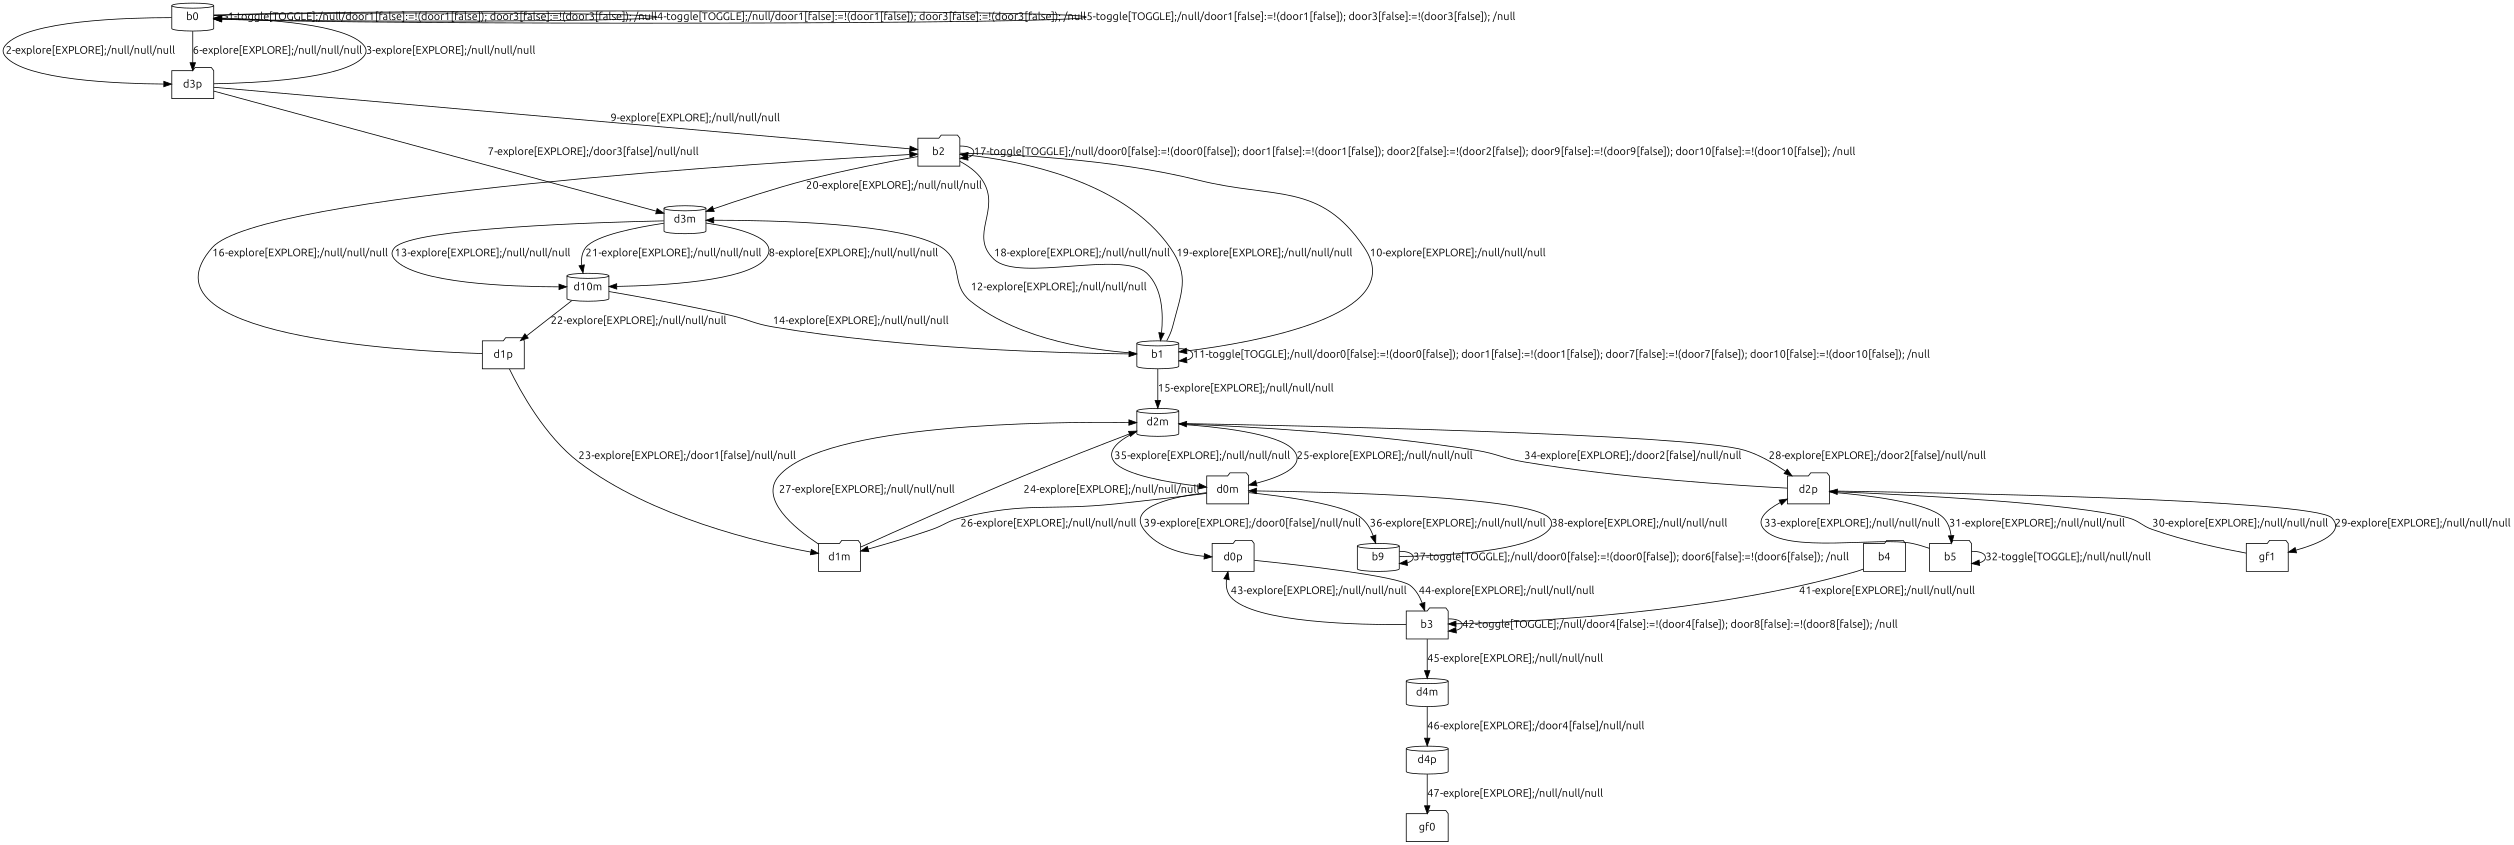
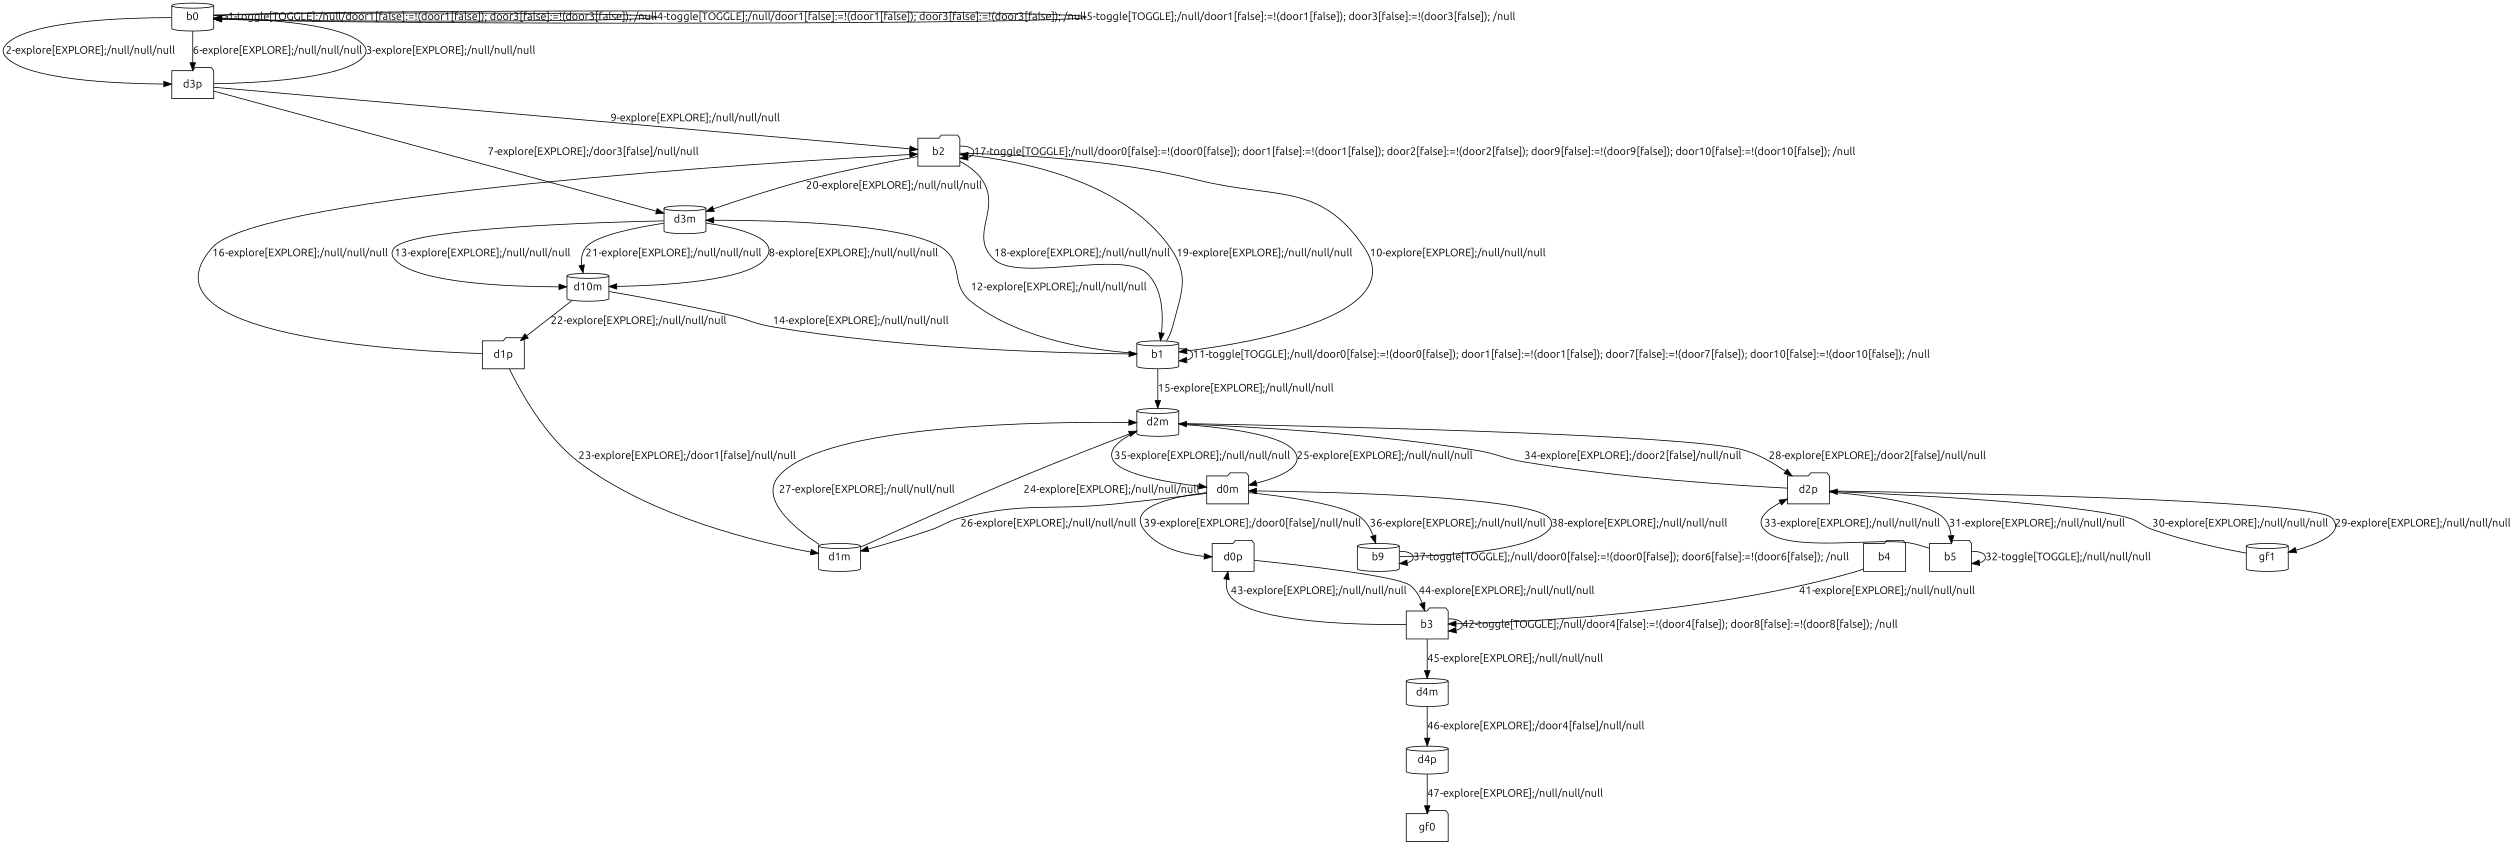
node "d1m": shape folder -> cylinder
node "gf1": shape folder -> cylinder
